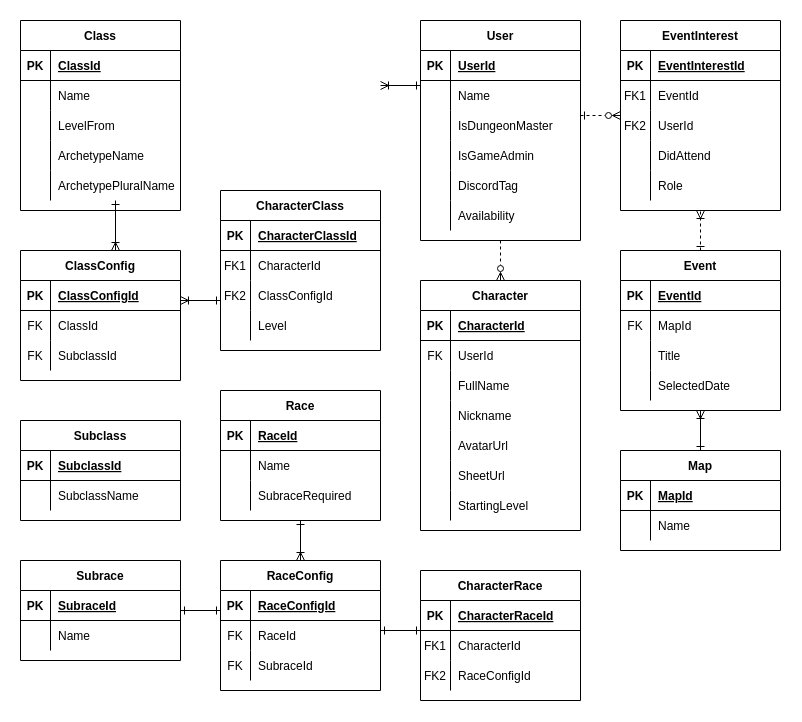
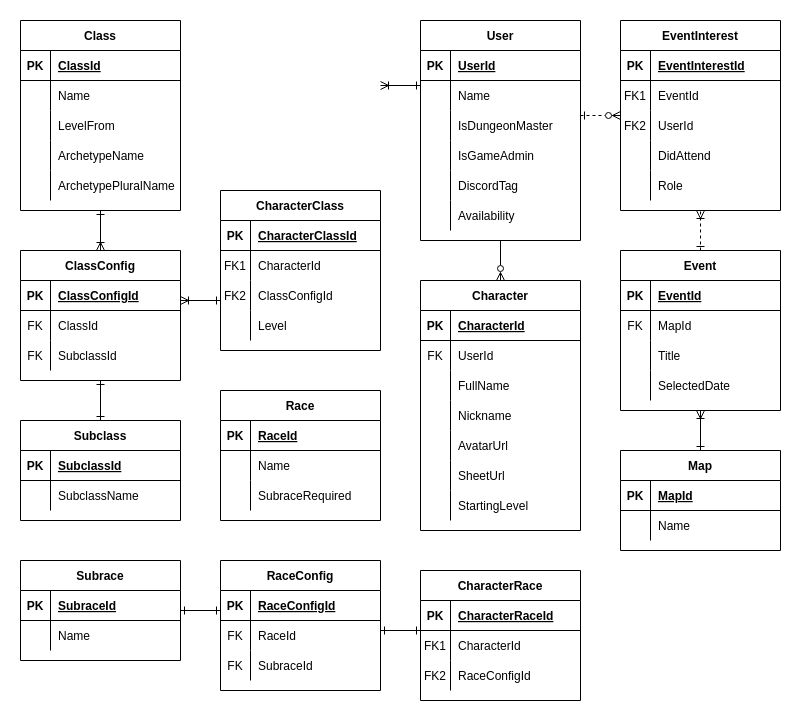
edge "ArchetypePluralName" -- "ClassConfig": now "Class" -- "ClassConfig"
edge "User" -- "Character": style dashed -> solid
edge "ClassConfig" -- "Subclass": added
edge "Race" -- "RaceConfig": removed
